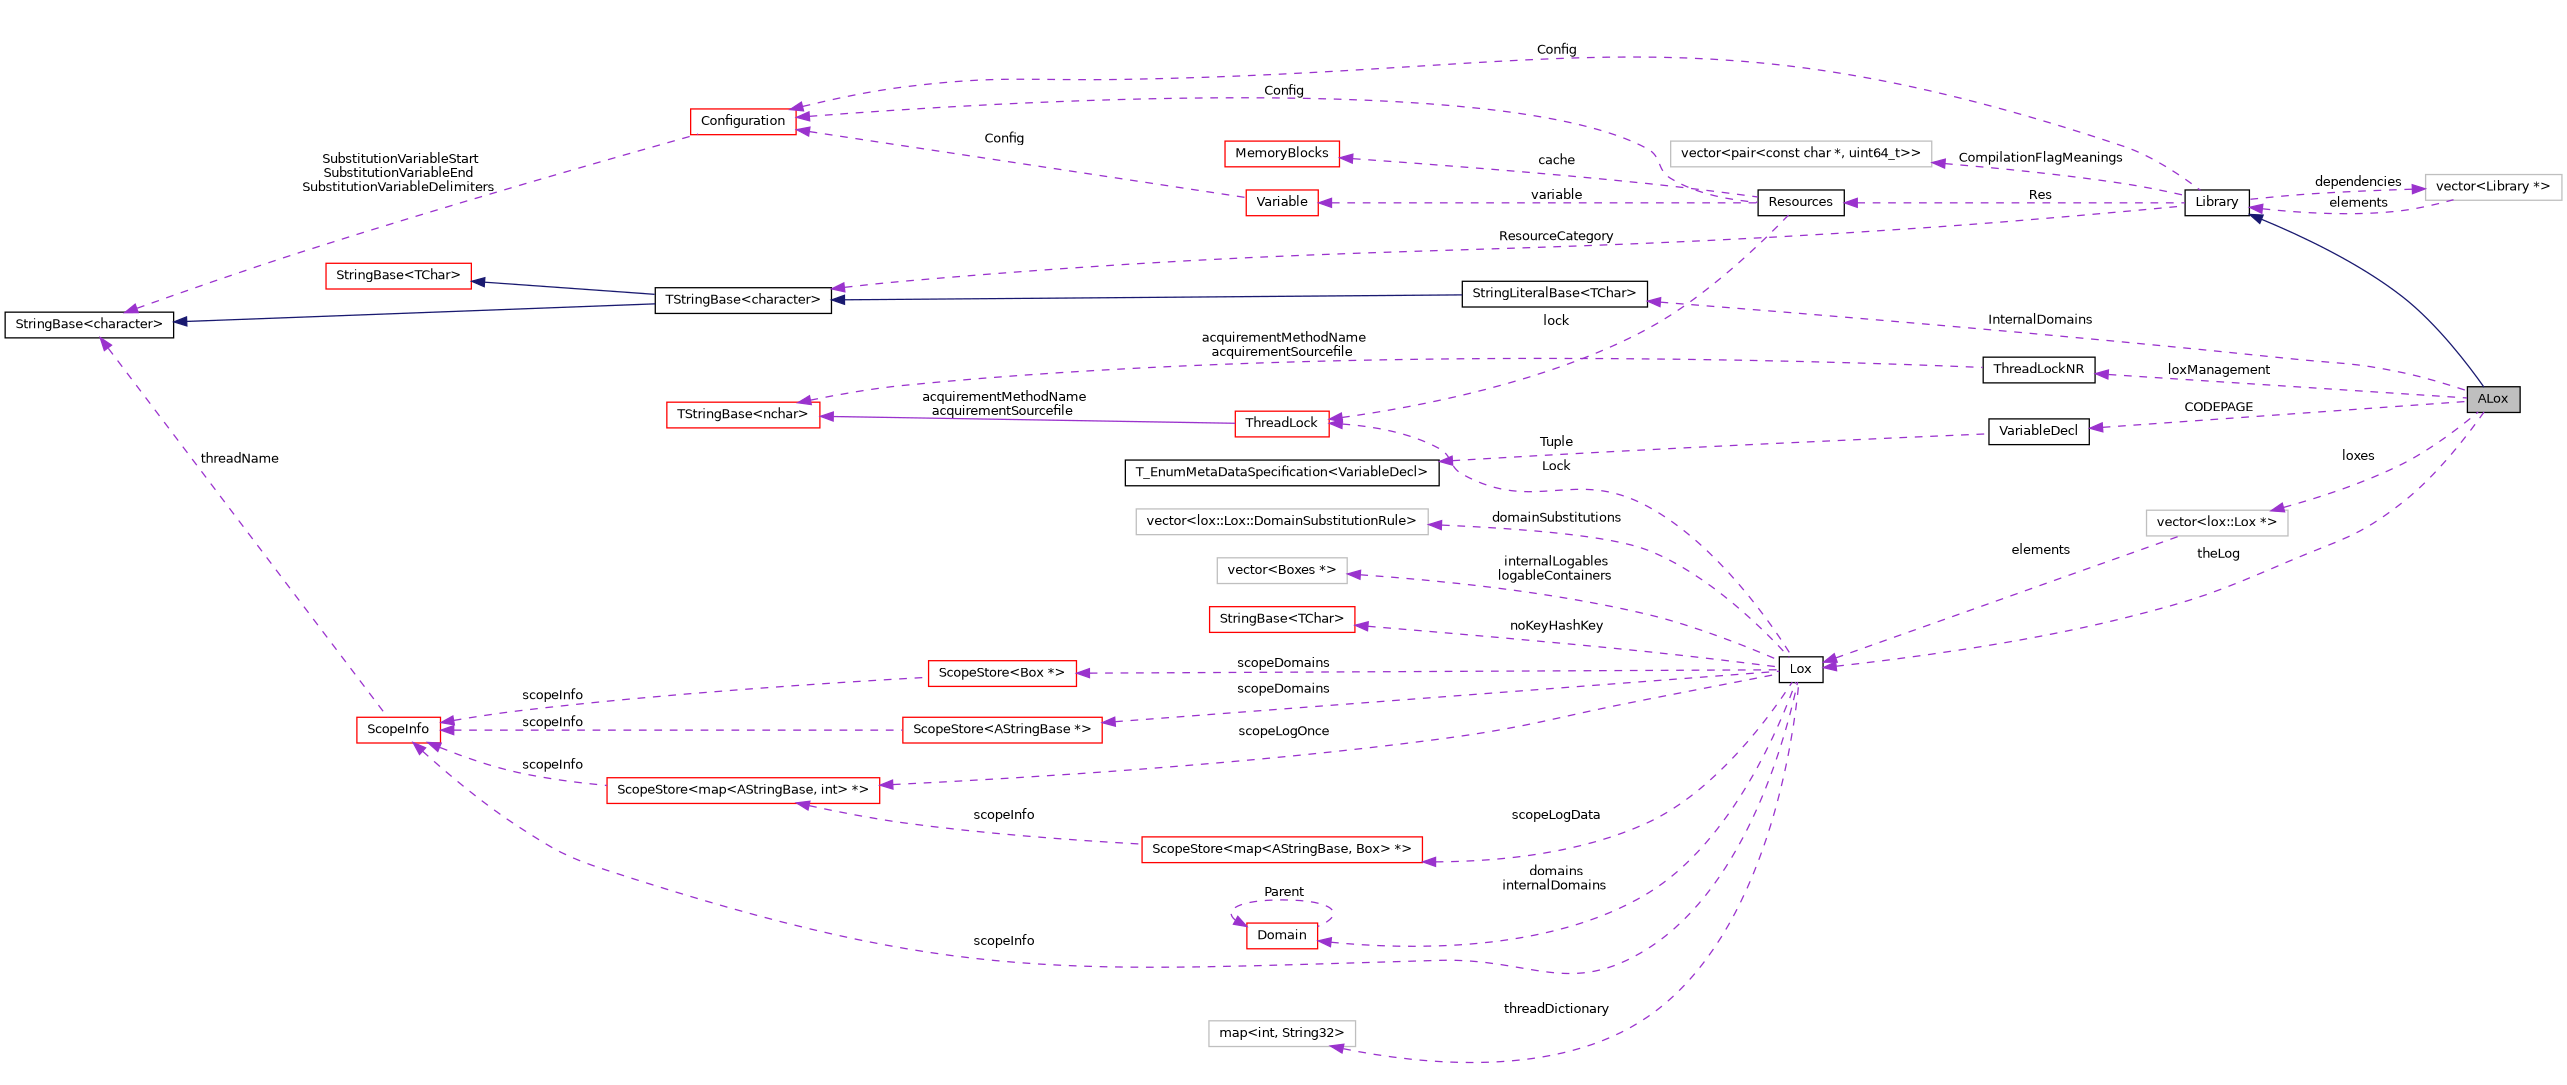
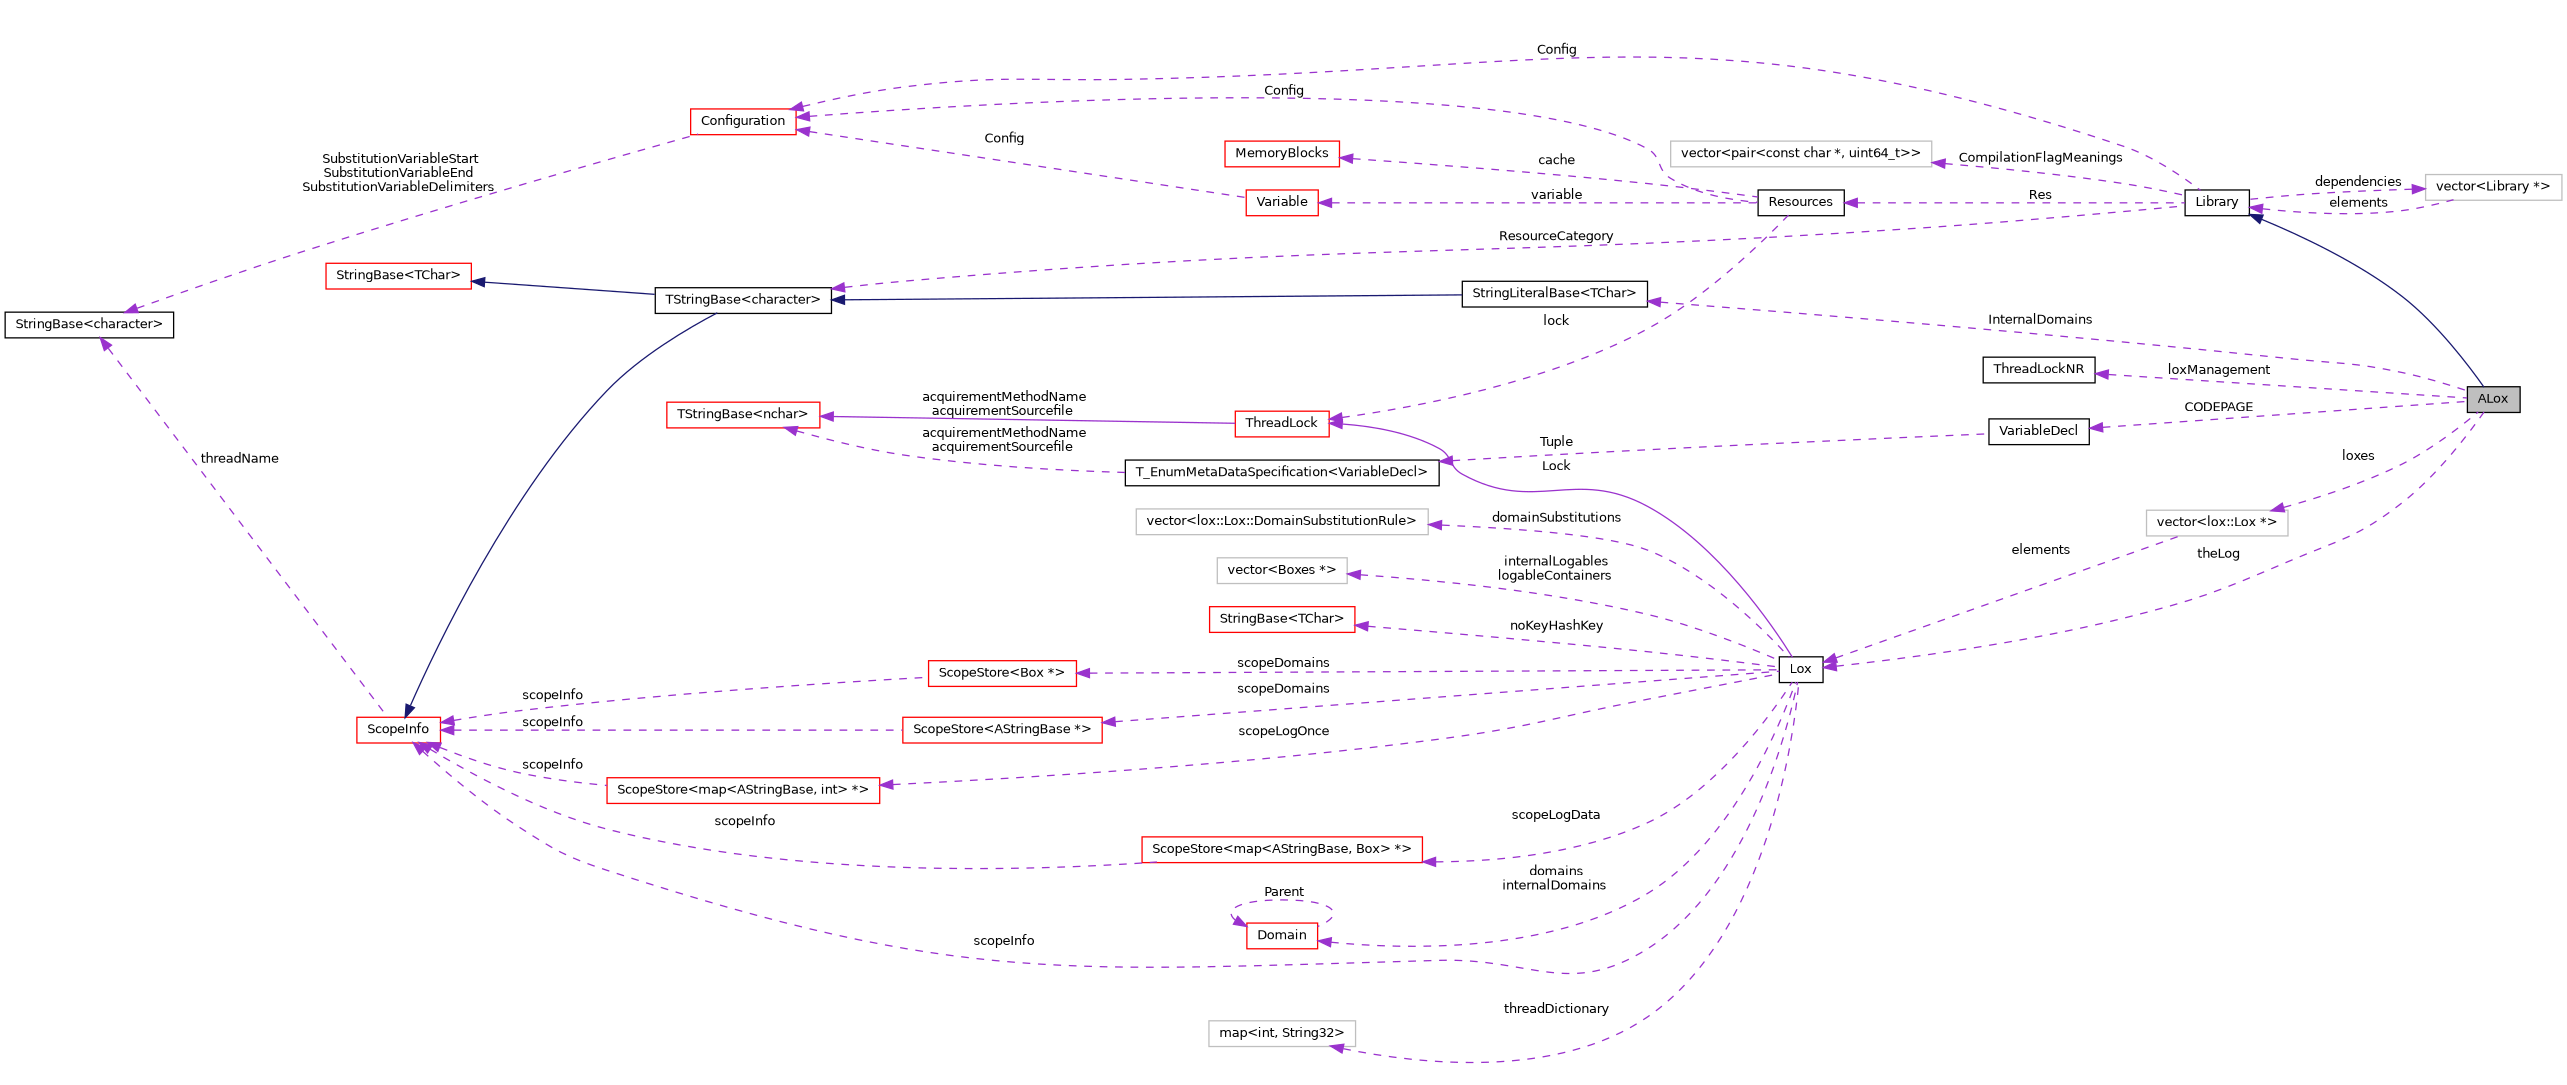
edge "TStringBase<character>" -> "StringBase<character>": now "TStringBase<character>" -> "ScopeInfo"
edge "ThreadLockNR" -> "TStringBase<nchar>": now "T_EnumMetaDataSpecification<VariableDecl>" -> "TStringBase<nchar>"
edge "Lox" -> "ThreadLock": style dashed -> solid
edge "ScopeStore<map<AStringBase, Box> *>" -> "ScopeStore<map<AStringBase, int> *>": now "ScopeStore<map<AStringBase, Box> *>" -> "ScopeInfo"
